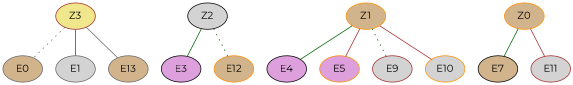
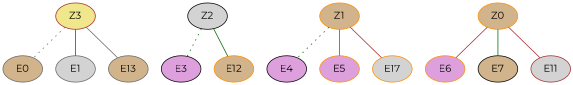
edge "Z2" -- "E3": style solid -> dotted
edge "Z2" -- "E12": style dotted -> solid
edge "Z1" -- "E4": style solid -> dotted
node "E9": removed
node "E6": added
node "E10": label "E10" -> "E17"
